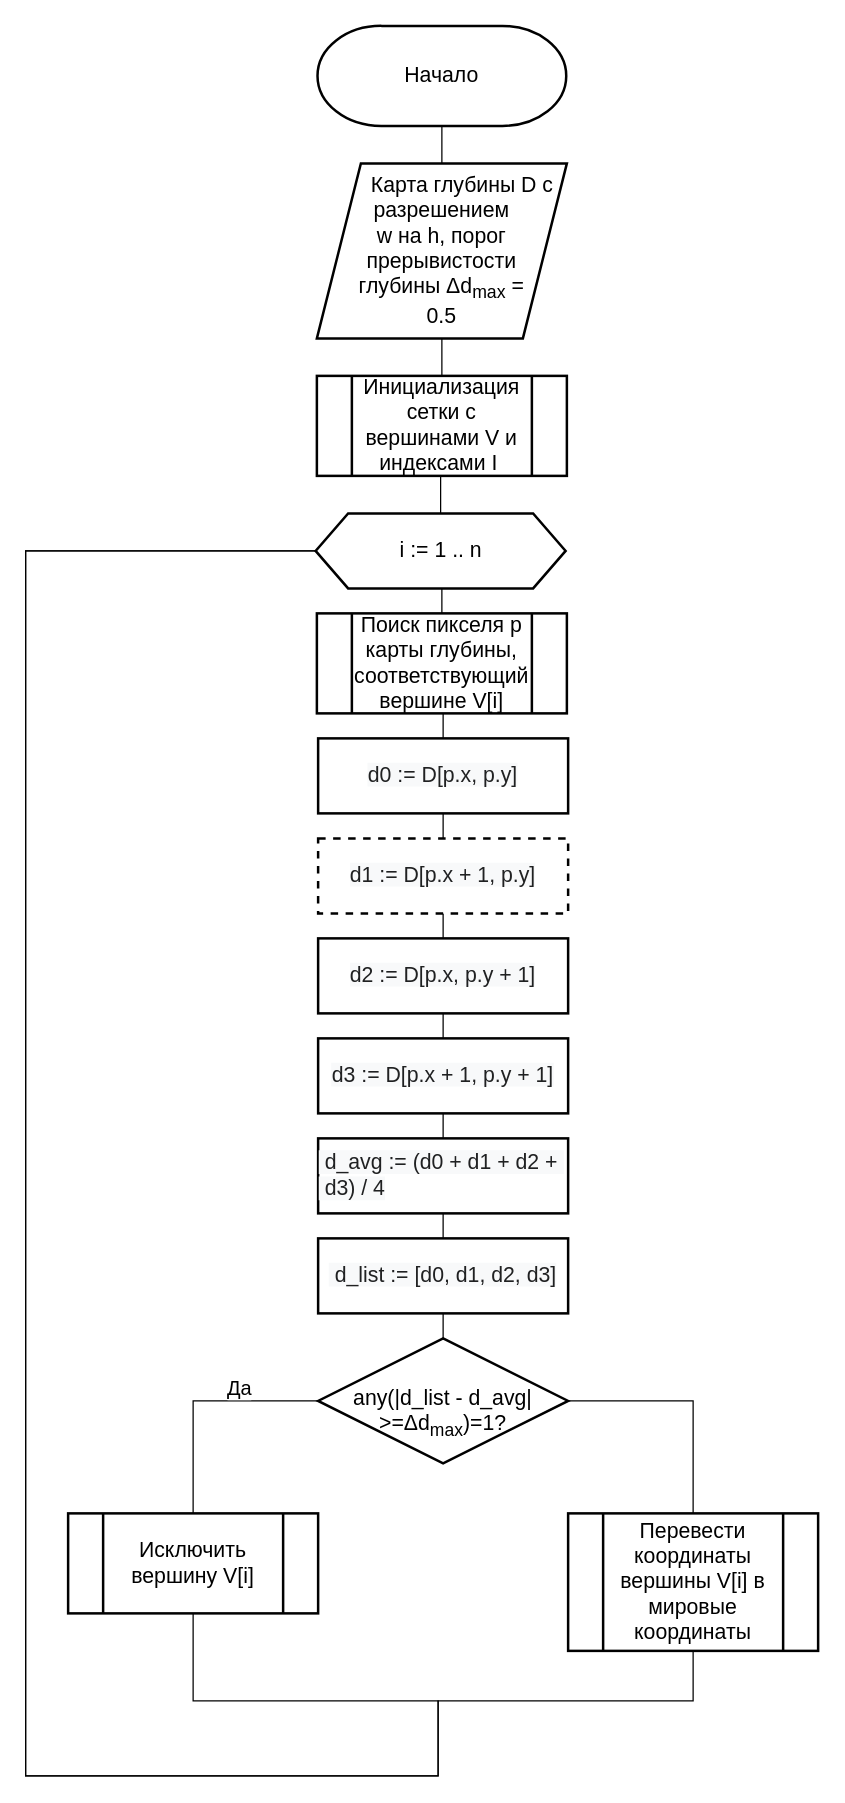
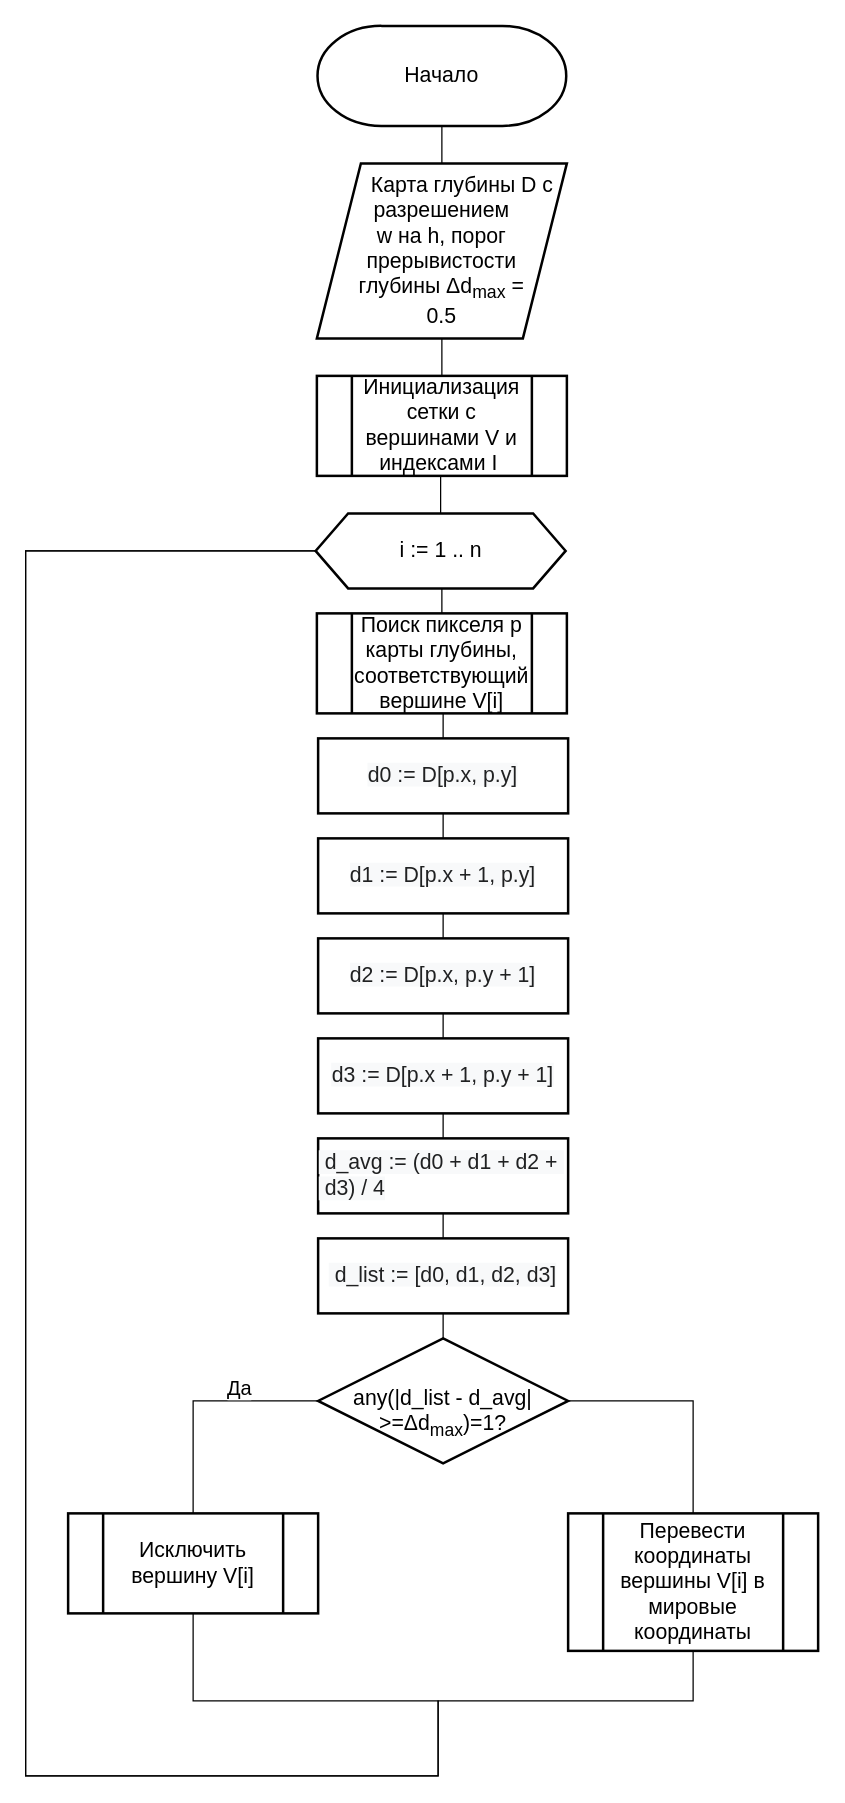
node "d1 := D[p.x + 1, p.y]": style dashed -> solid
